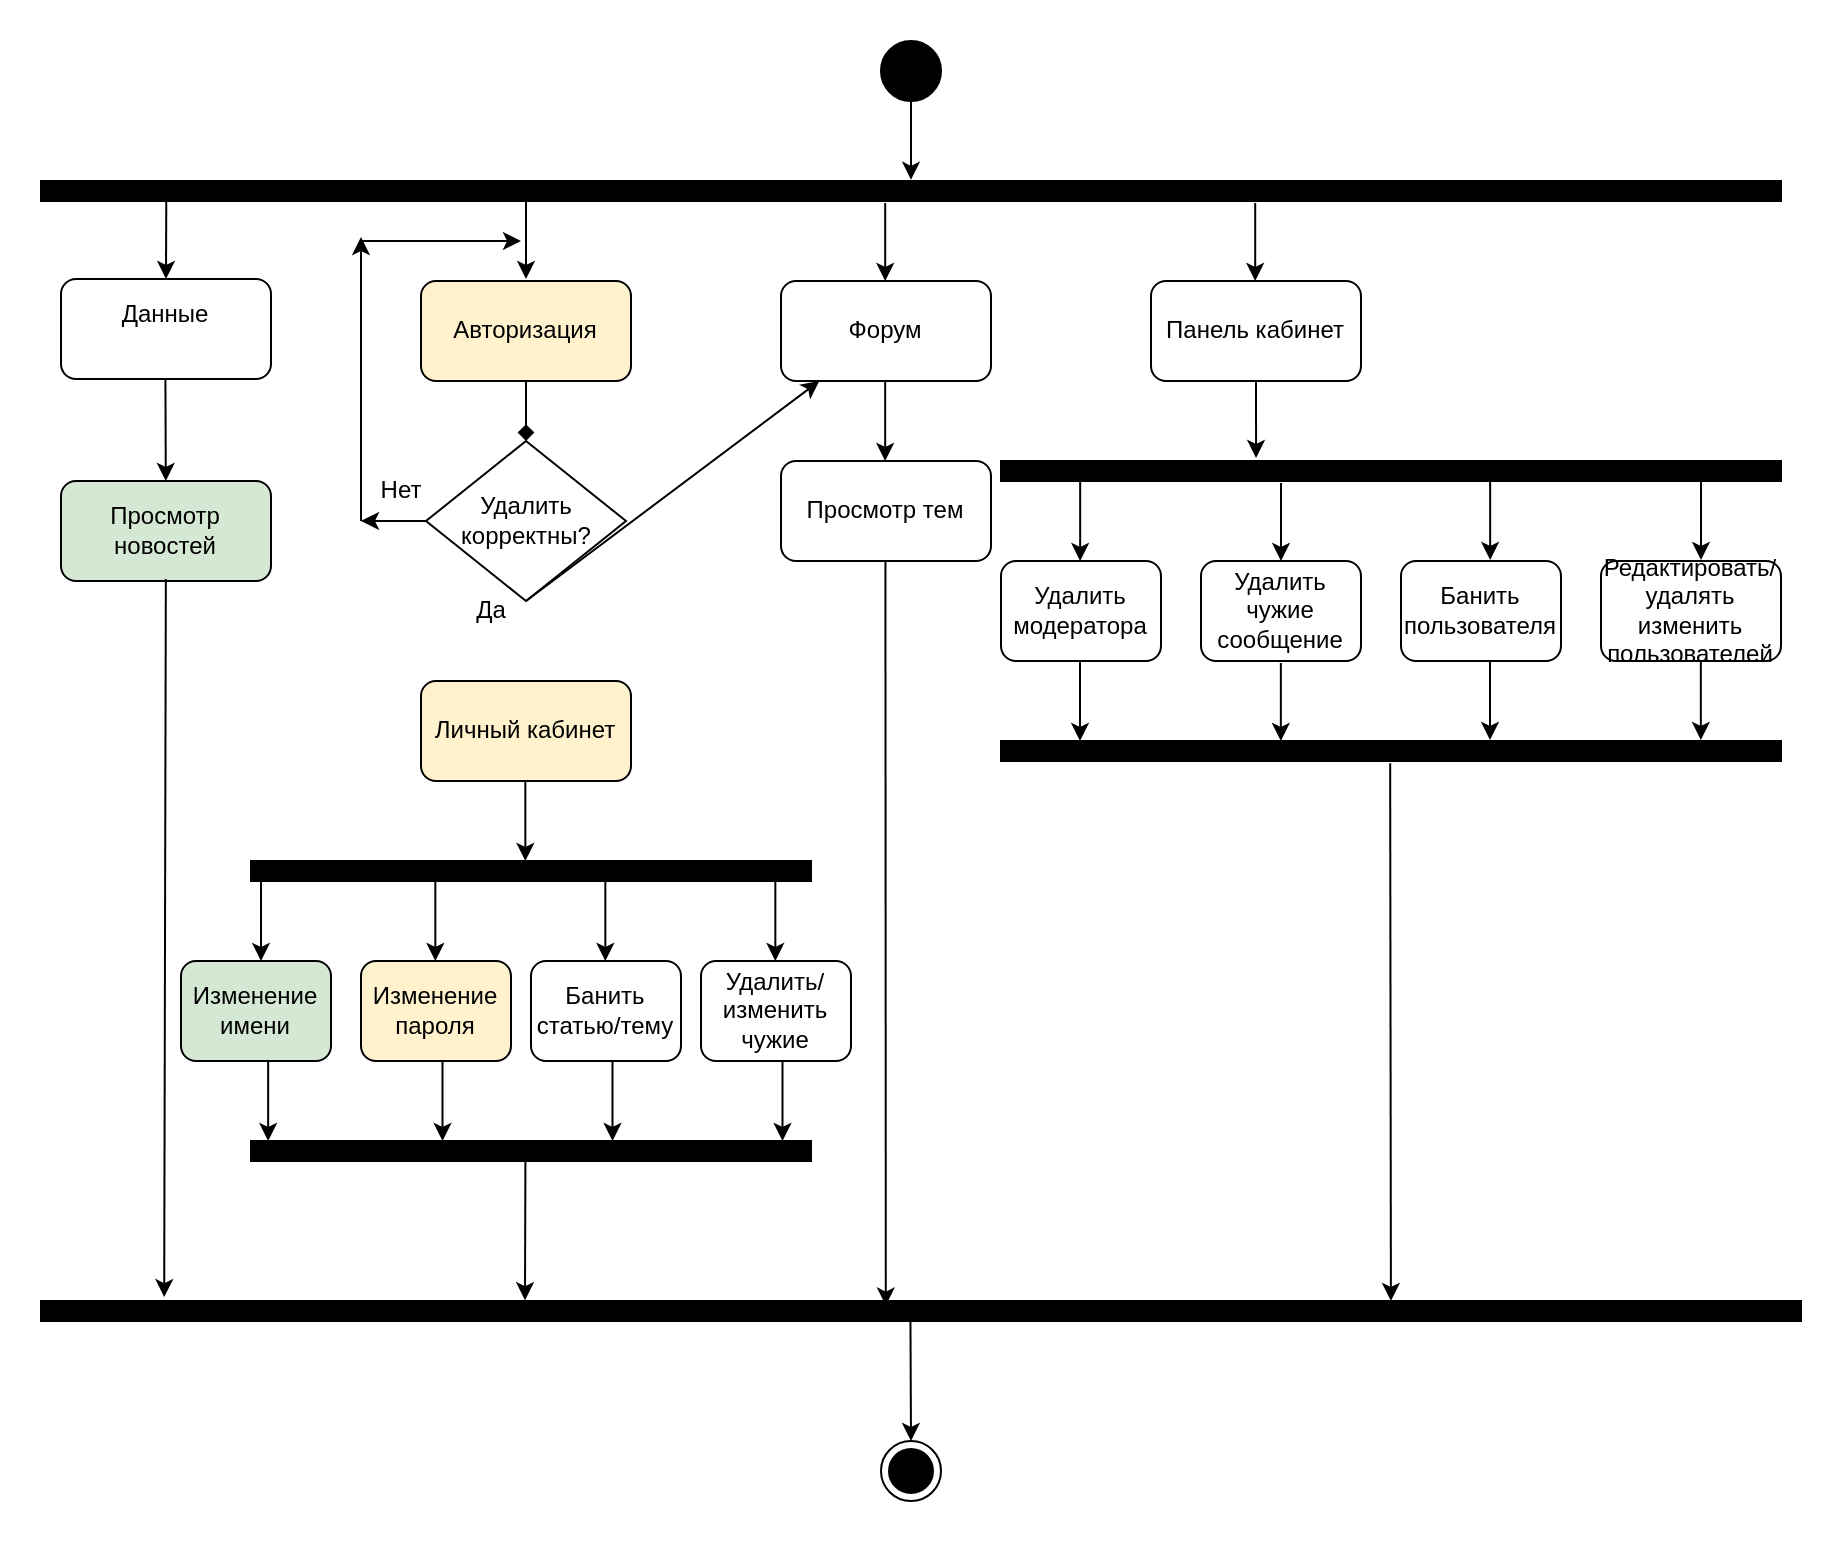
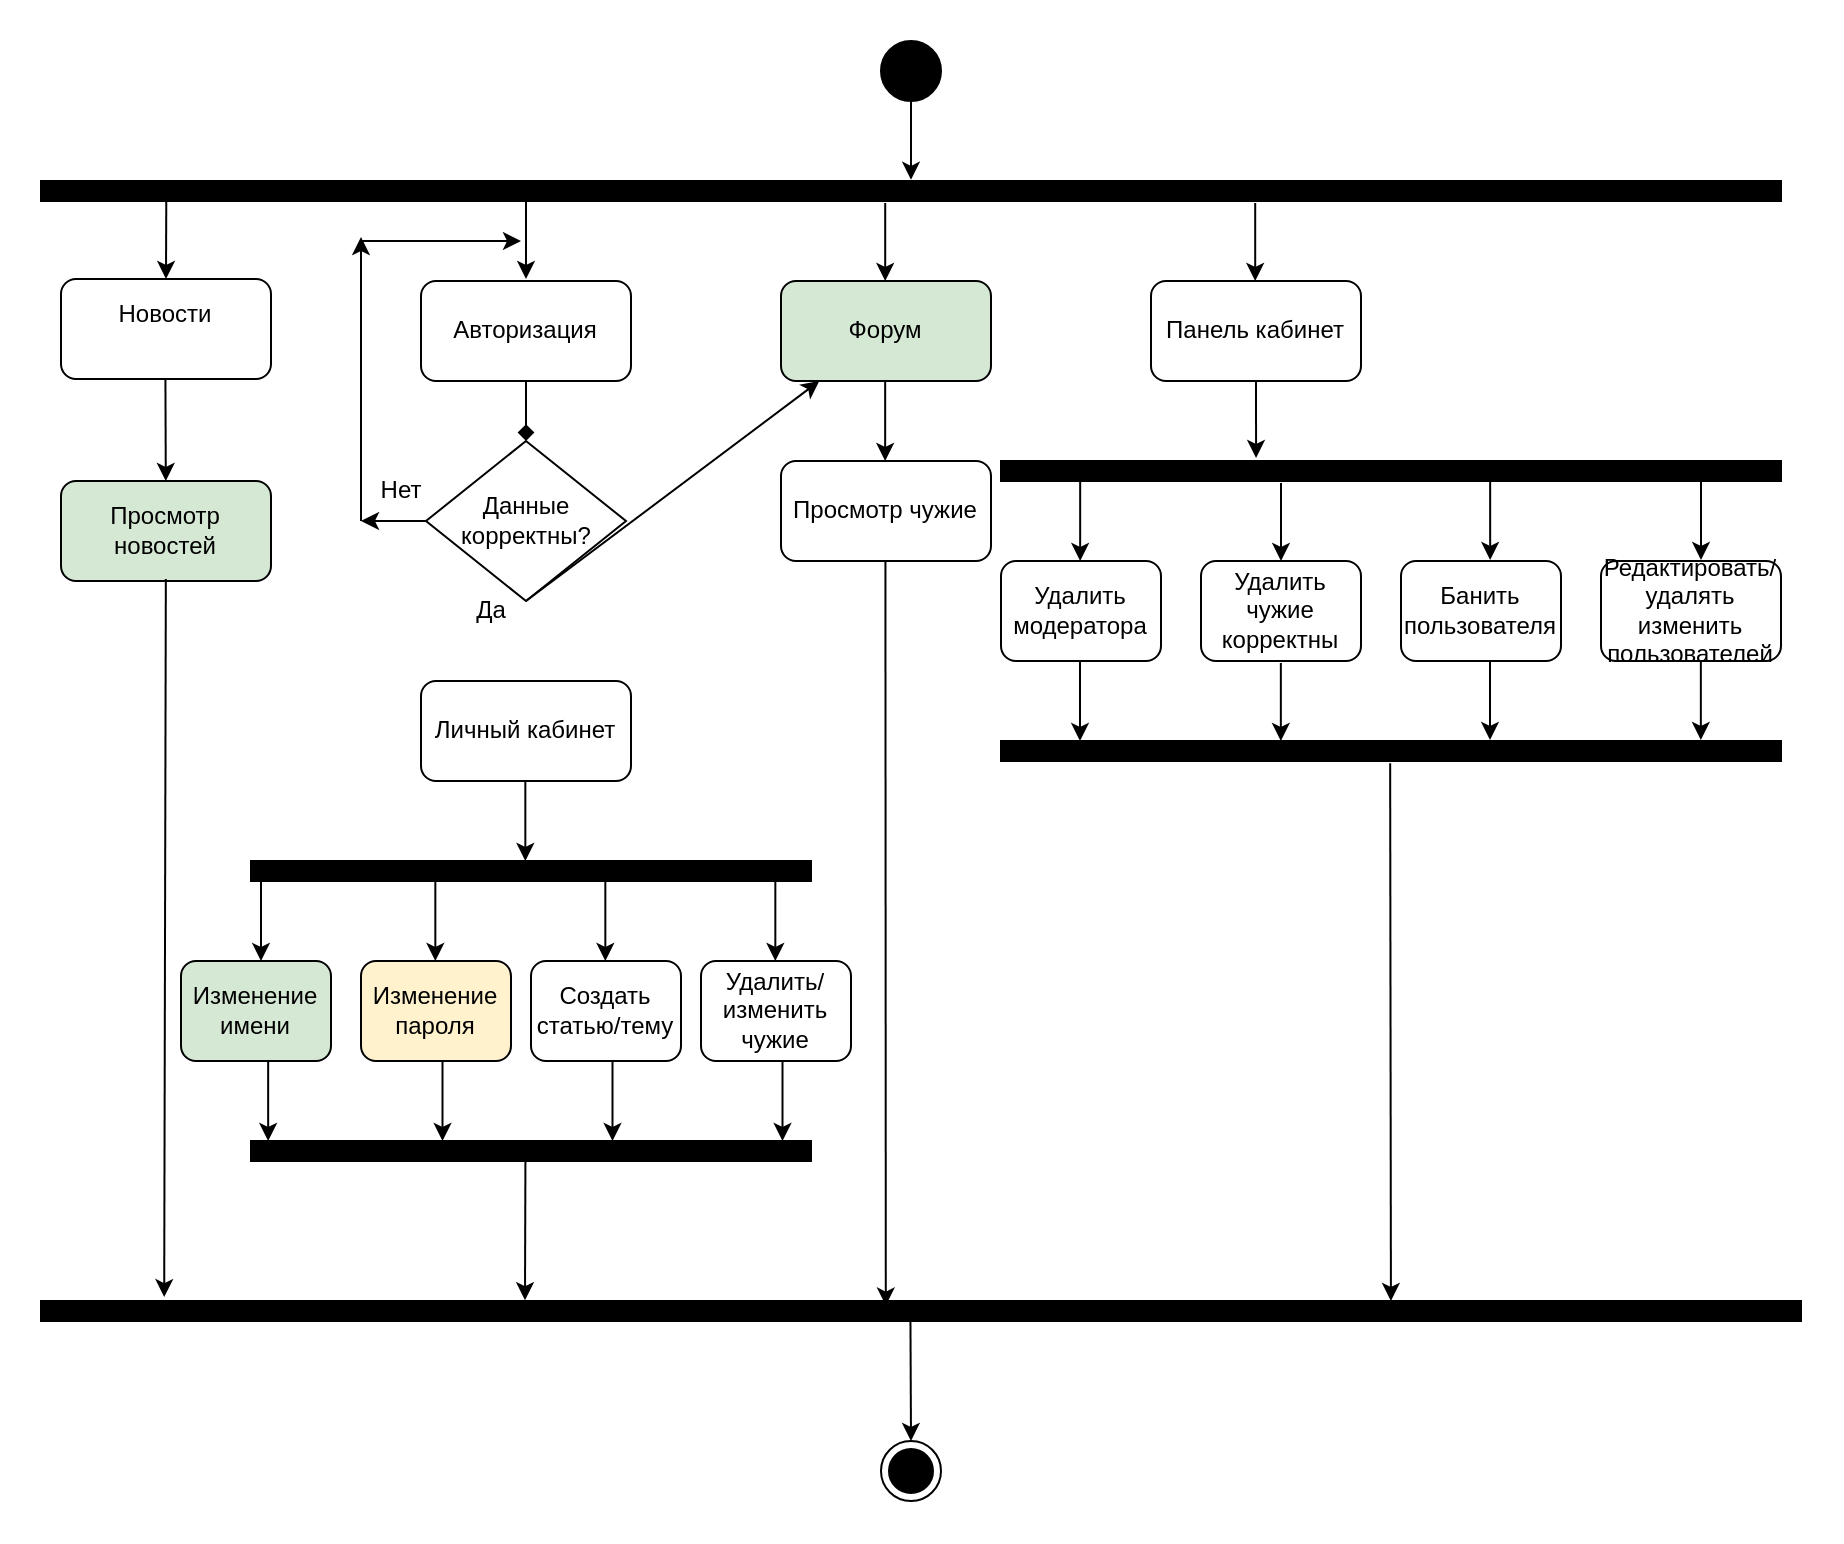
node "Данные": label "Данные" -> "Новости"
node "Авторизация": fillcolor #fff2cc -> #ffffff
node "Форум": fillcolor #ffffff -> #d5e8d4
node "Просмотр тем": label "Просмотр тем" -> "Просмотр чужие"
node "Удалить корректны?": label "Удалить корректны?" -> "Данные корректны?"
node "Удалить чужие сообщение": label "Удалить чужие сообщение" -> "Удалить чужие корректны"
node "Личный кабинет": fillcolor #fff2cc -> #ffffff
node "Банить статью/тему": label "Банить статью/тему" -> "Создать статью/тему"
